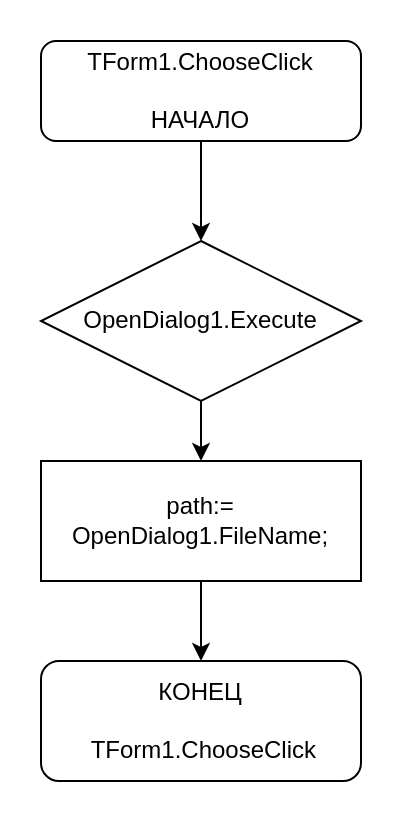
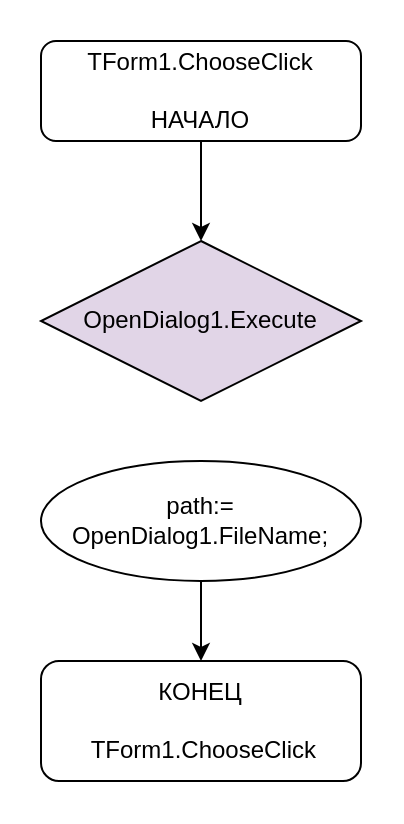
node "OpenDialog1.Execute": fillcolor #ffffff -> #e1d5e7
edge "OpenDialog1.Execute" -> "path:= OpenDialog1.FileName;": removed
node "path:= OpenDialog1.FileName;": shape rectangle -> ellipse
